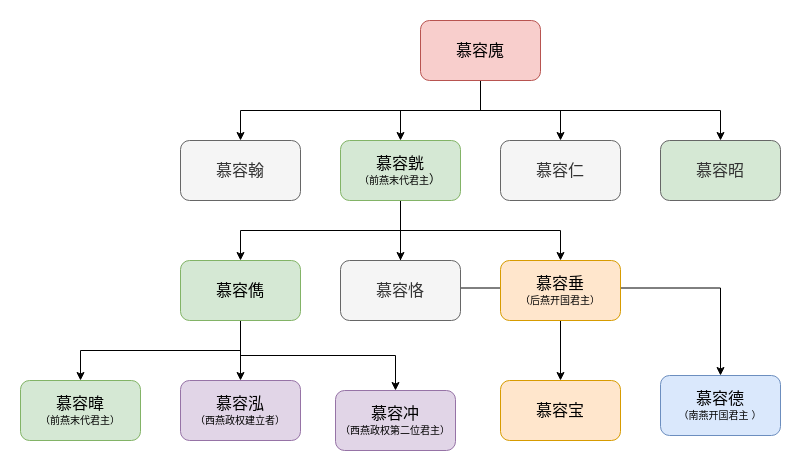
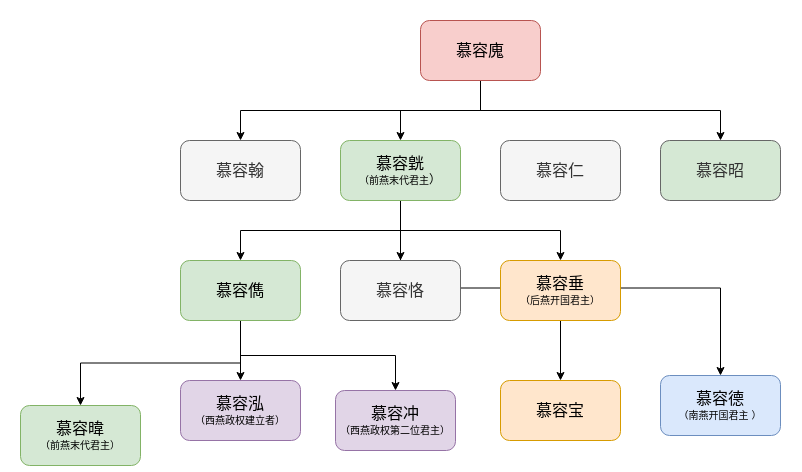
edge "慕容廆" -> "慕容仁": removed
node "慕容暐 （前燕末代君主）": moved (81, 411) -> (81, 436)
